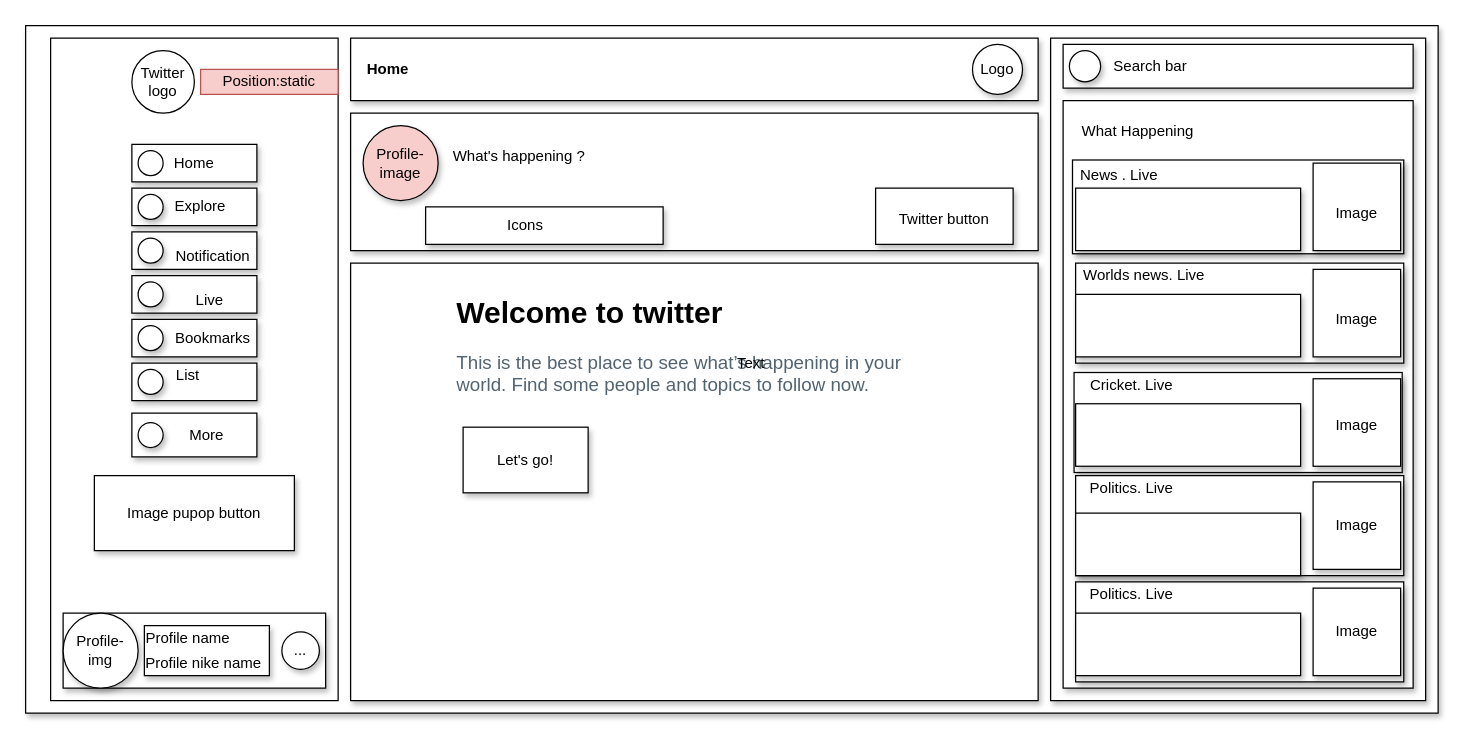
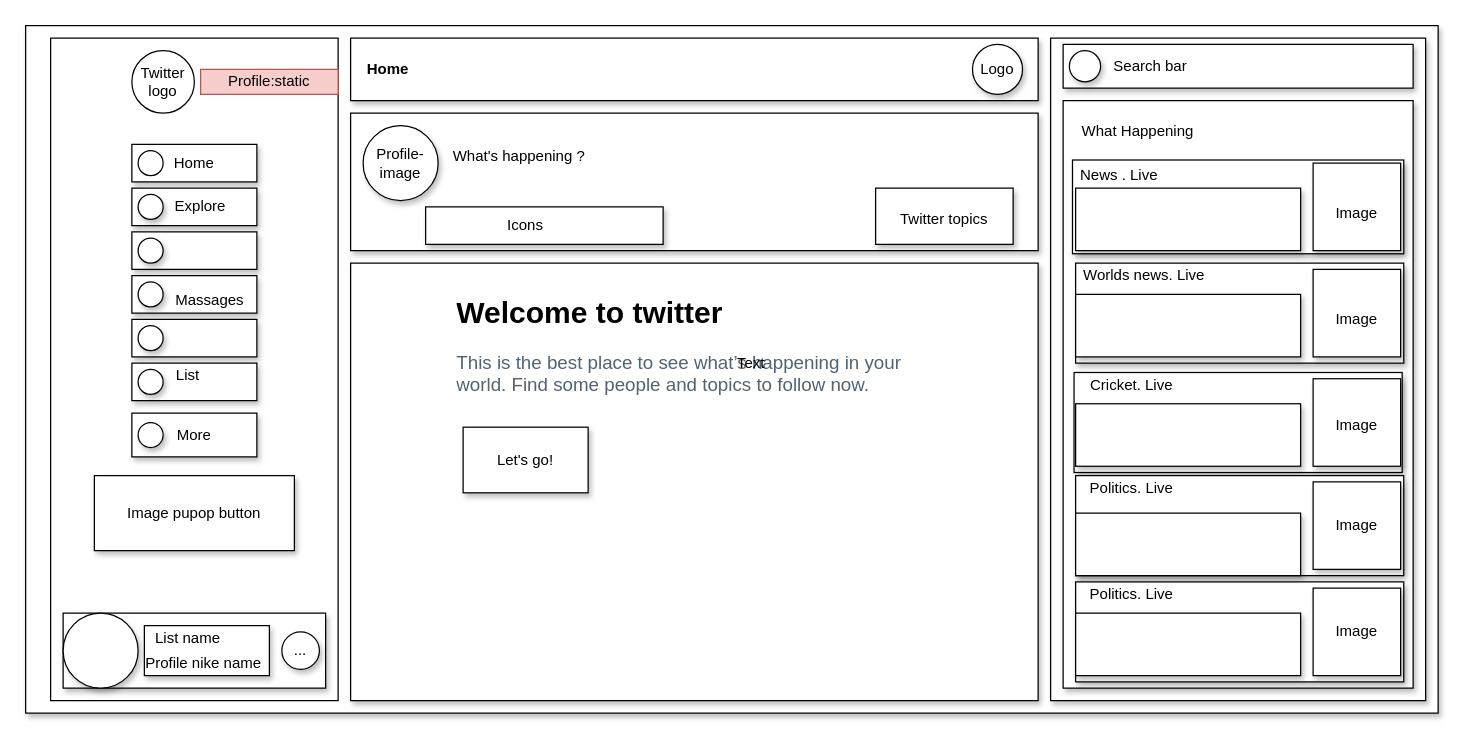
node "Position:static": label "Position:static" -> "Profile:static"
node "Profile-image": fillcolor #f8cecc -> #ffffff
node "Twitter button": label "Twitter button" -> "Twitter topics"
node "Notification": removed
node "Live": label "Live" -> "Massages"
node "Bookmarks": removed
node "More": moved (207, 435) -> (194, 435)
node "Profile name": label "Profile name" -> "List name"
node "Profile-img": removed
